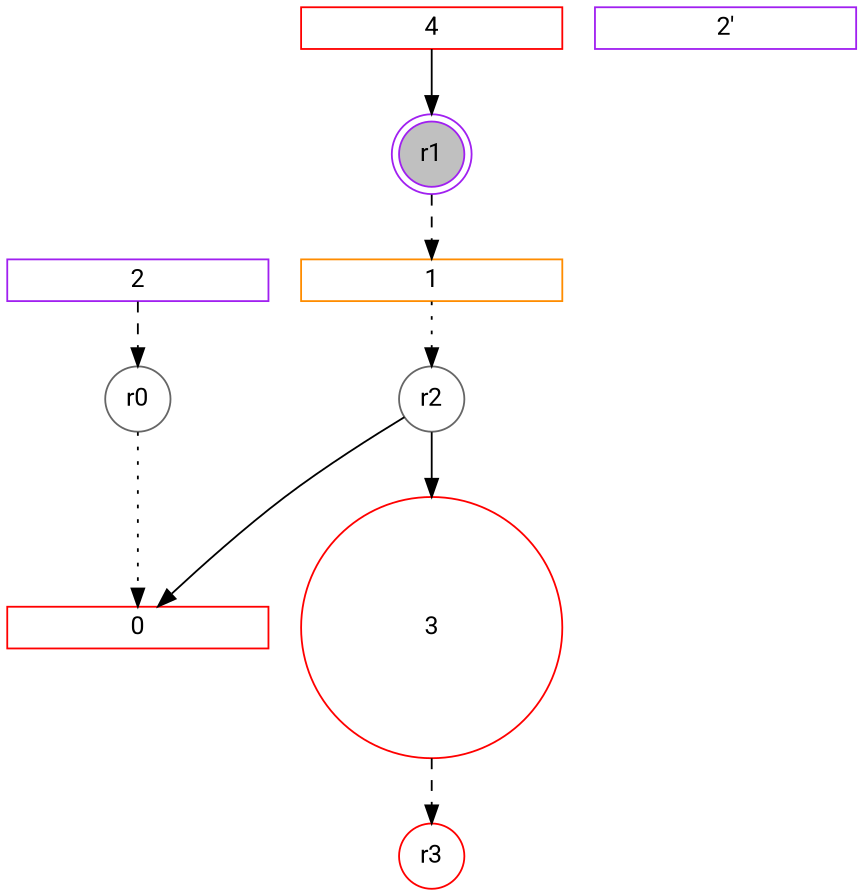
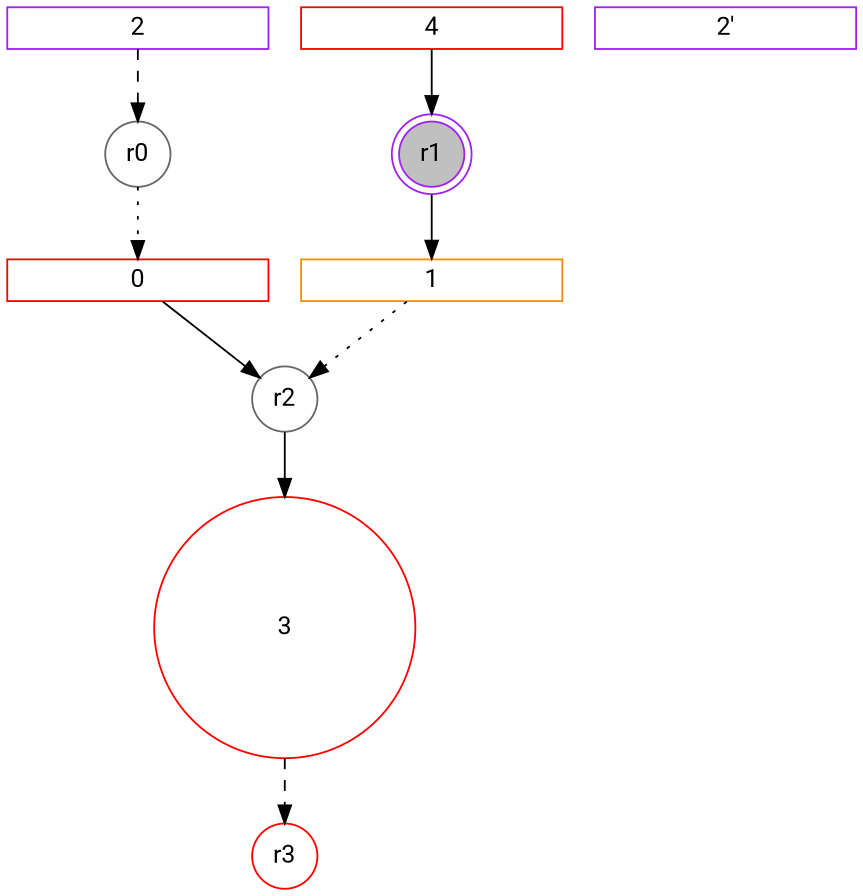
edge "r1" -> "1": style dashed -> solid
edge "r2" -> "0": reversed
